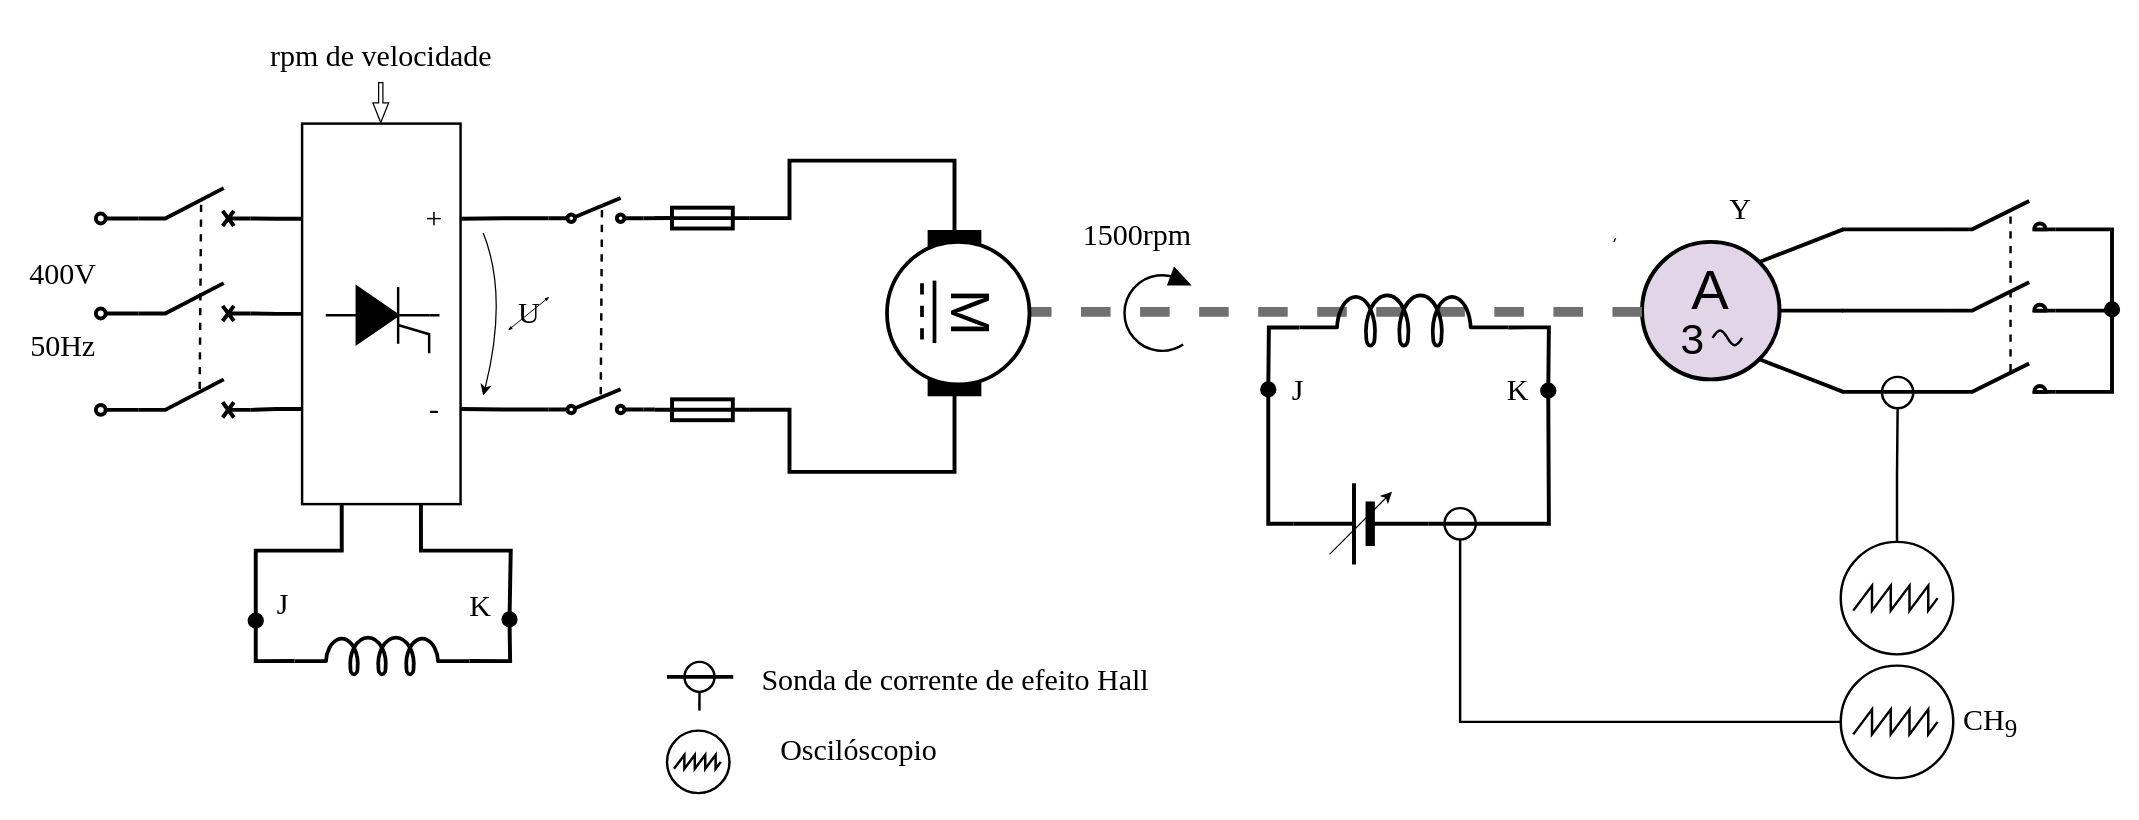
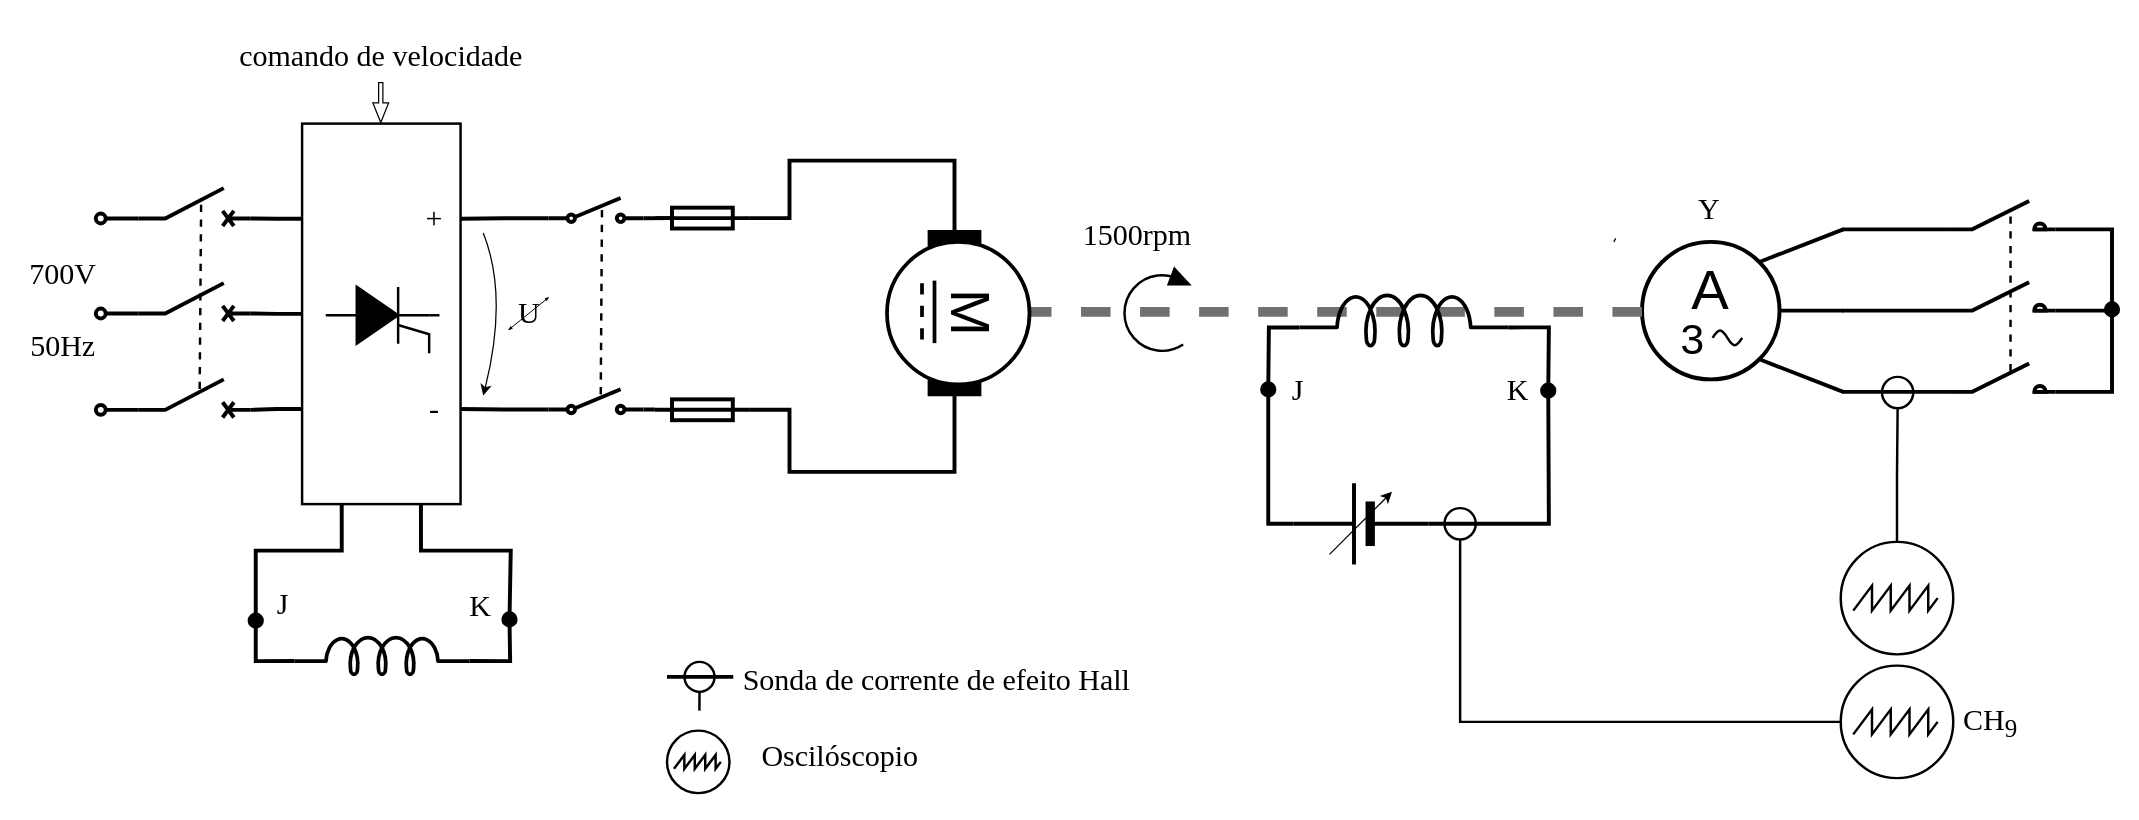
node "rpm de velocidade": label "rpm de velocidade" -> "comando de velocidade"
node "Y": moved (1741, 209) -> (1709, 209)
node "400V 50Hz": label "400V 50Hz" -> "700V 50Hz"
node "A 3": fillcolor #e1d5e7 -> #ffffff
node "Sonda de corrente de efeito Hall": moved (1015, 681) -> (996, 681)
node "Oscilóscopio": moved (911, 751) -> (893, 757)
